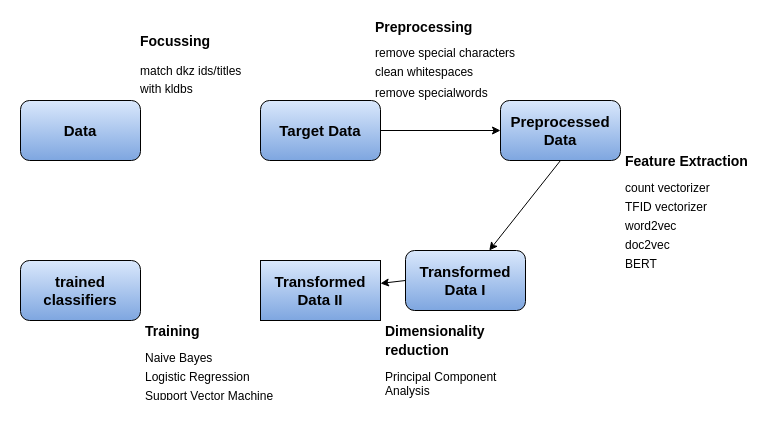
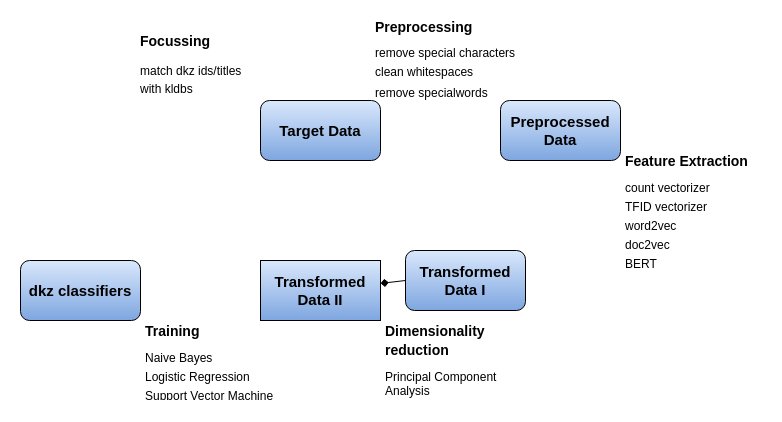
node "Data": removed
edge "Target Data" -> "Preprocessed Data": removed
edge "Preprocessed Data" -> "Transformed Data I": removed
edge "Transformed Data I" -> "Transformed Data II": arrowhead classic -> diamond
node "trained classifiers": label "trained classifiers" -> "dkz classifiers"
